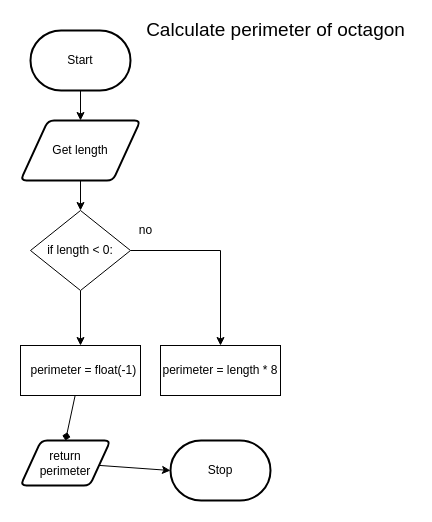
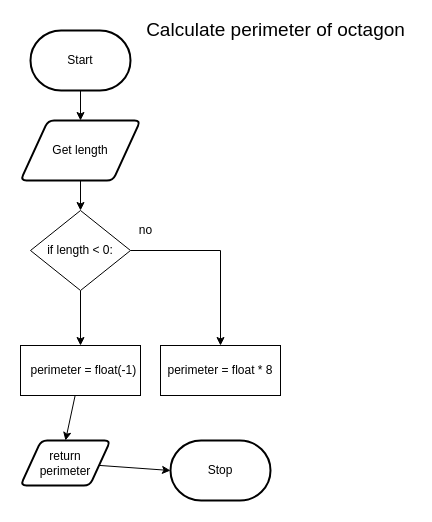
node "perimeter = length * 8": label "perimeter = length * 8" -> "perimeter = float * 8"
edge "perimeter = float(-1)" -> "return perimeter": arrowhead diamond -> classic
